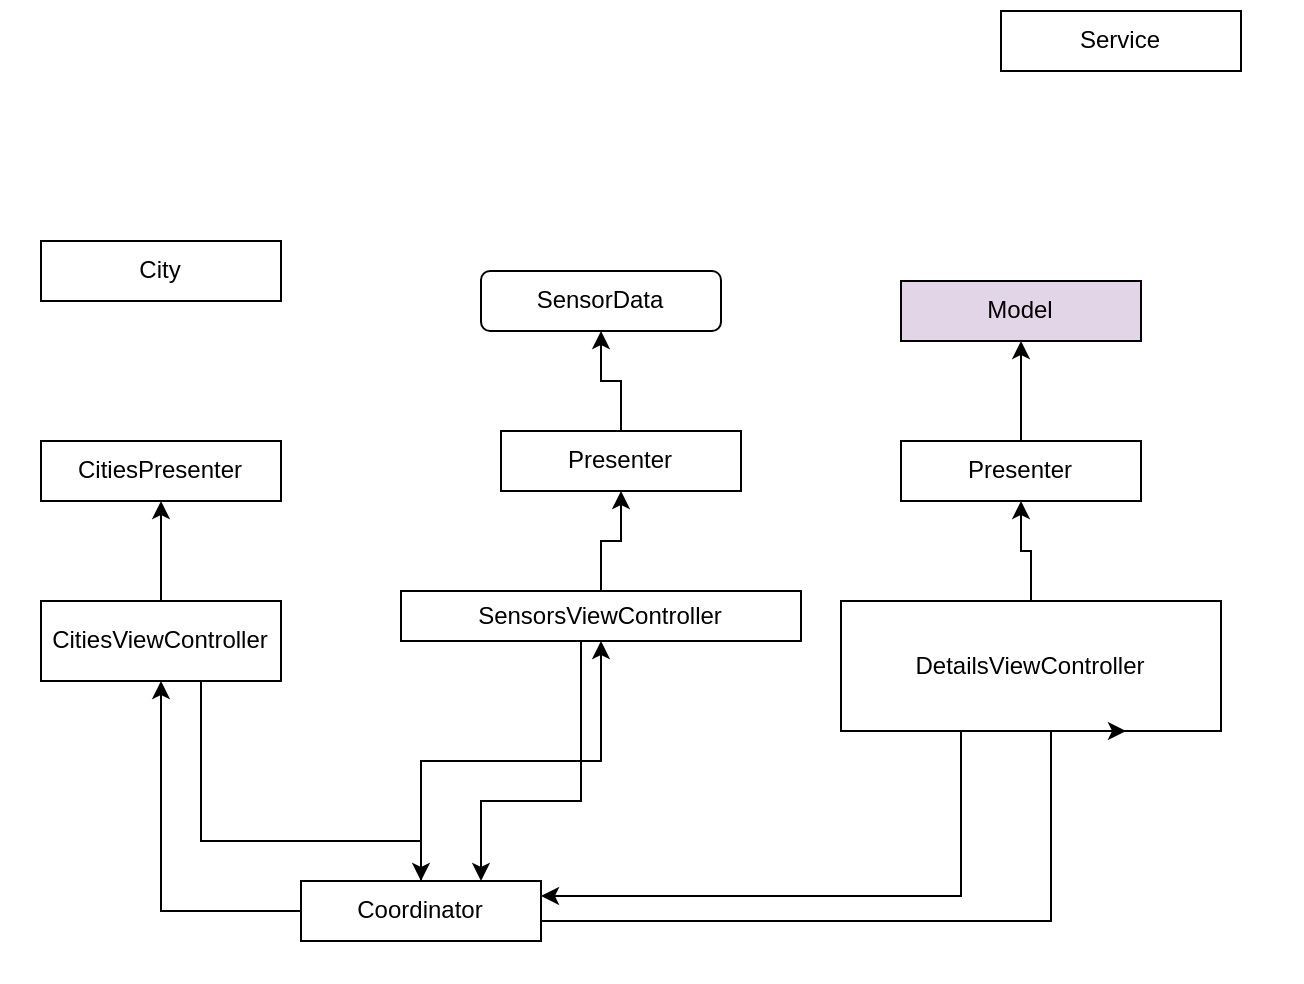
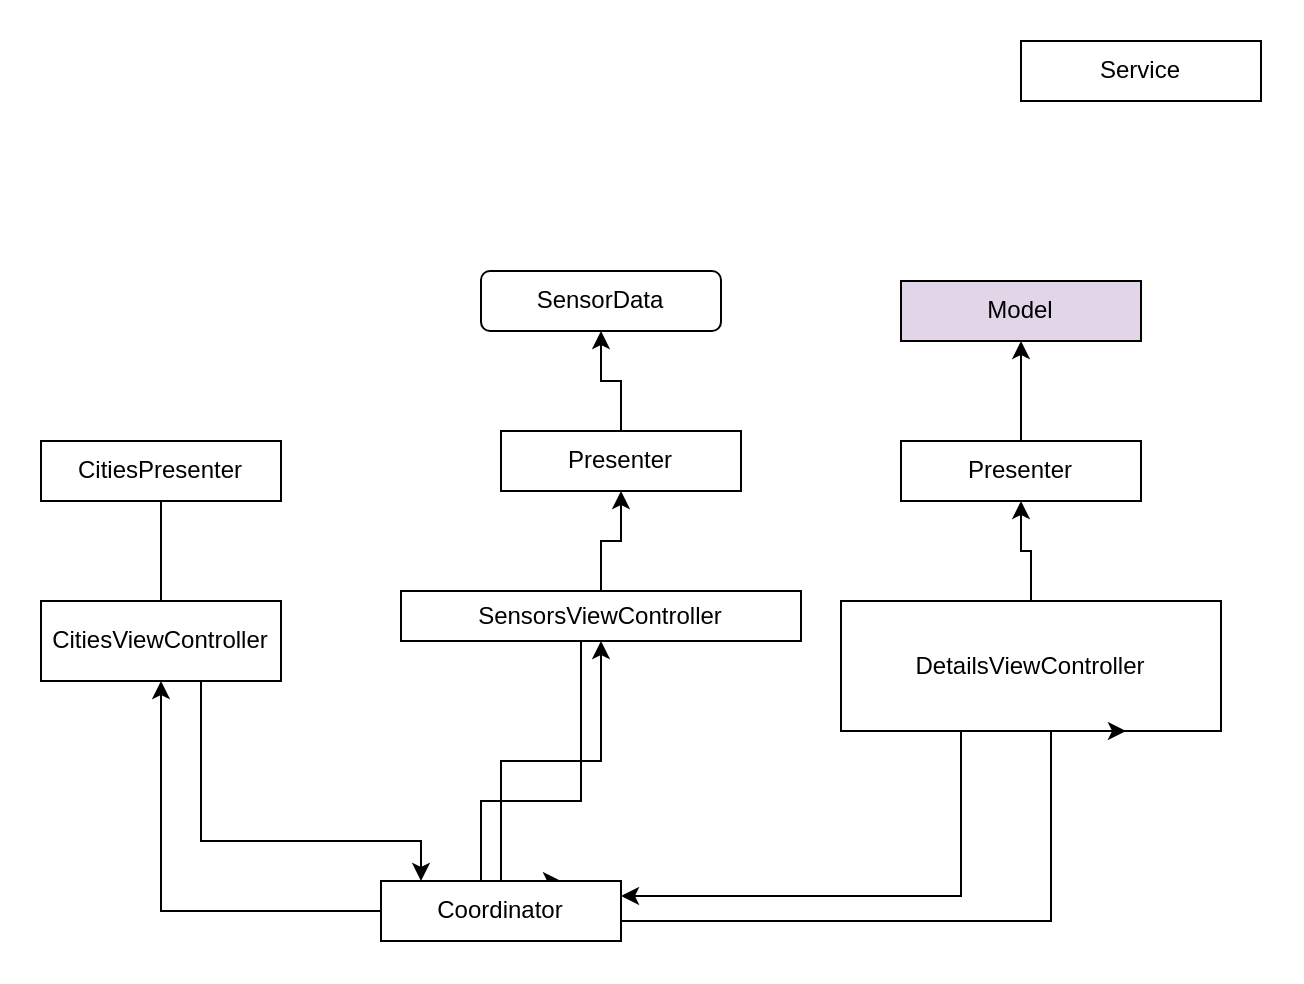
node "Service": moved (1121, 41) -> (1141, 71)
node "City": removed
edge "CitiesViewController" -> "CitiesPresenter": arrowhead classic -> none
node "Coordinator": moved (421, 911) -> (501, 911)
